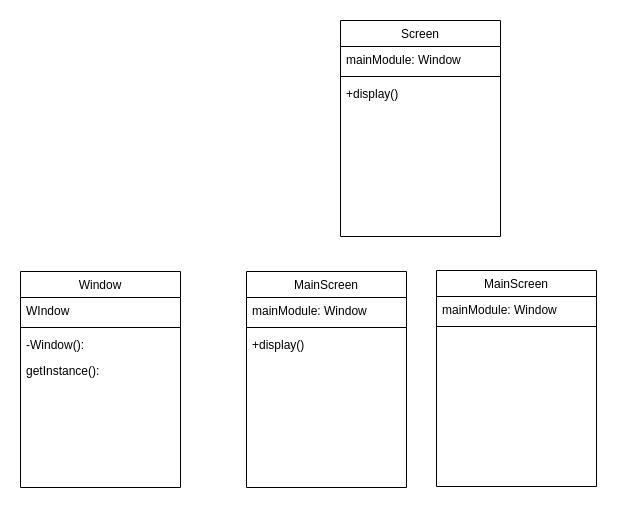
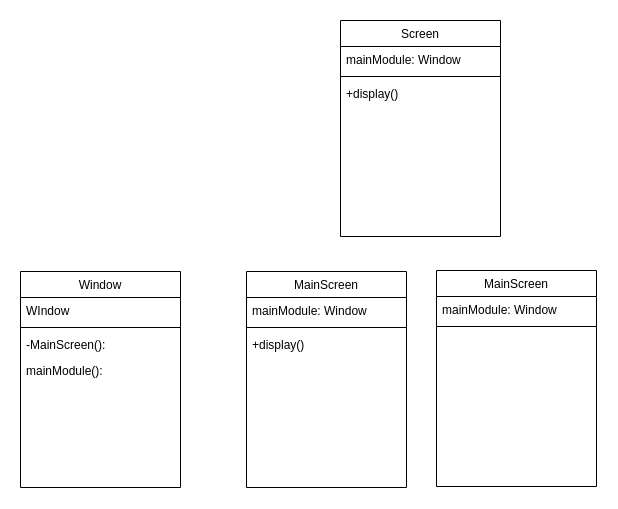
node "-Window():": label "-Window():" -> "-MainScreen():"
node "getInstance():": label "getInstance():" -> "mainModule():"
